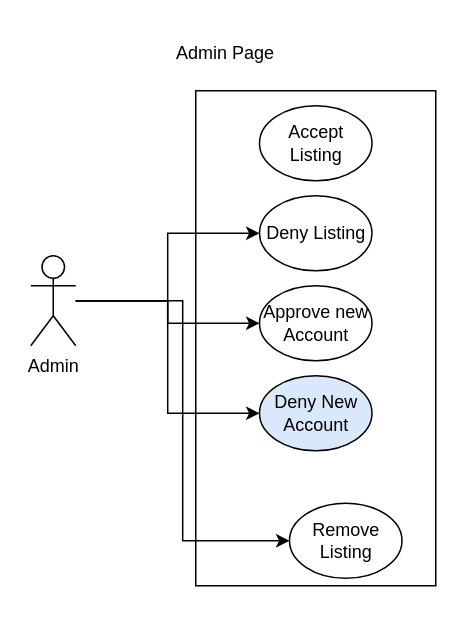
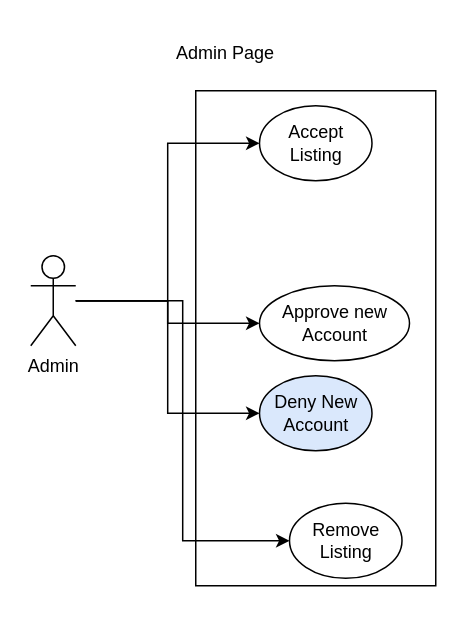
edge "Admin" -> "Accept Listing": added
edge "Admin" -> "Deny Listing": removed
node "Deny Listing": removed
node "Approve new Account": size 113x75 -> 150x75
